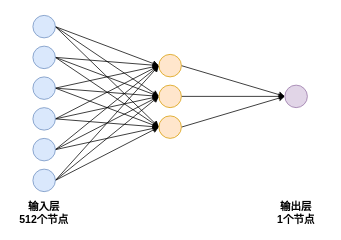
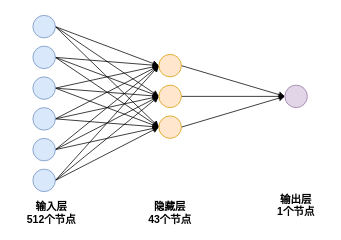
node "输入层512个节点": moved (44, 213) -> (51, 213)
node "隐藏层43个节点": added
node "输出层1个节点": moved (296, 213) -> (296, 205)
